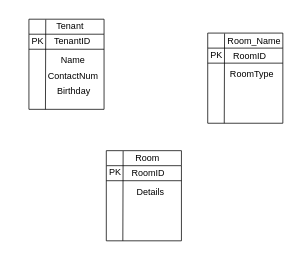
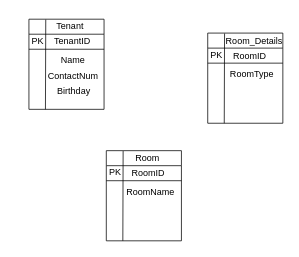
node "Room_Name": label "Room_Name" -> "Room_Details"
node "Details": label "Details" -> "RoomName"
